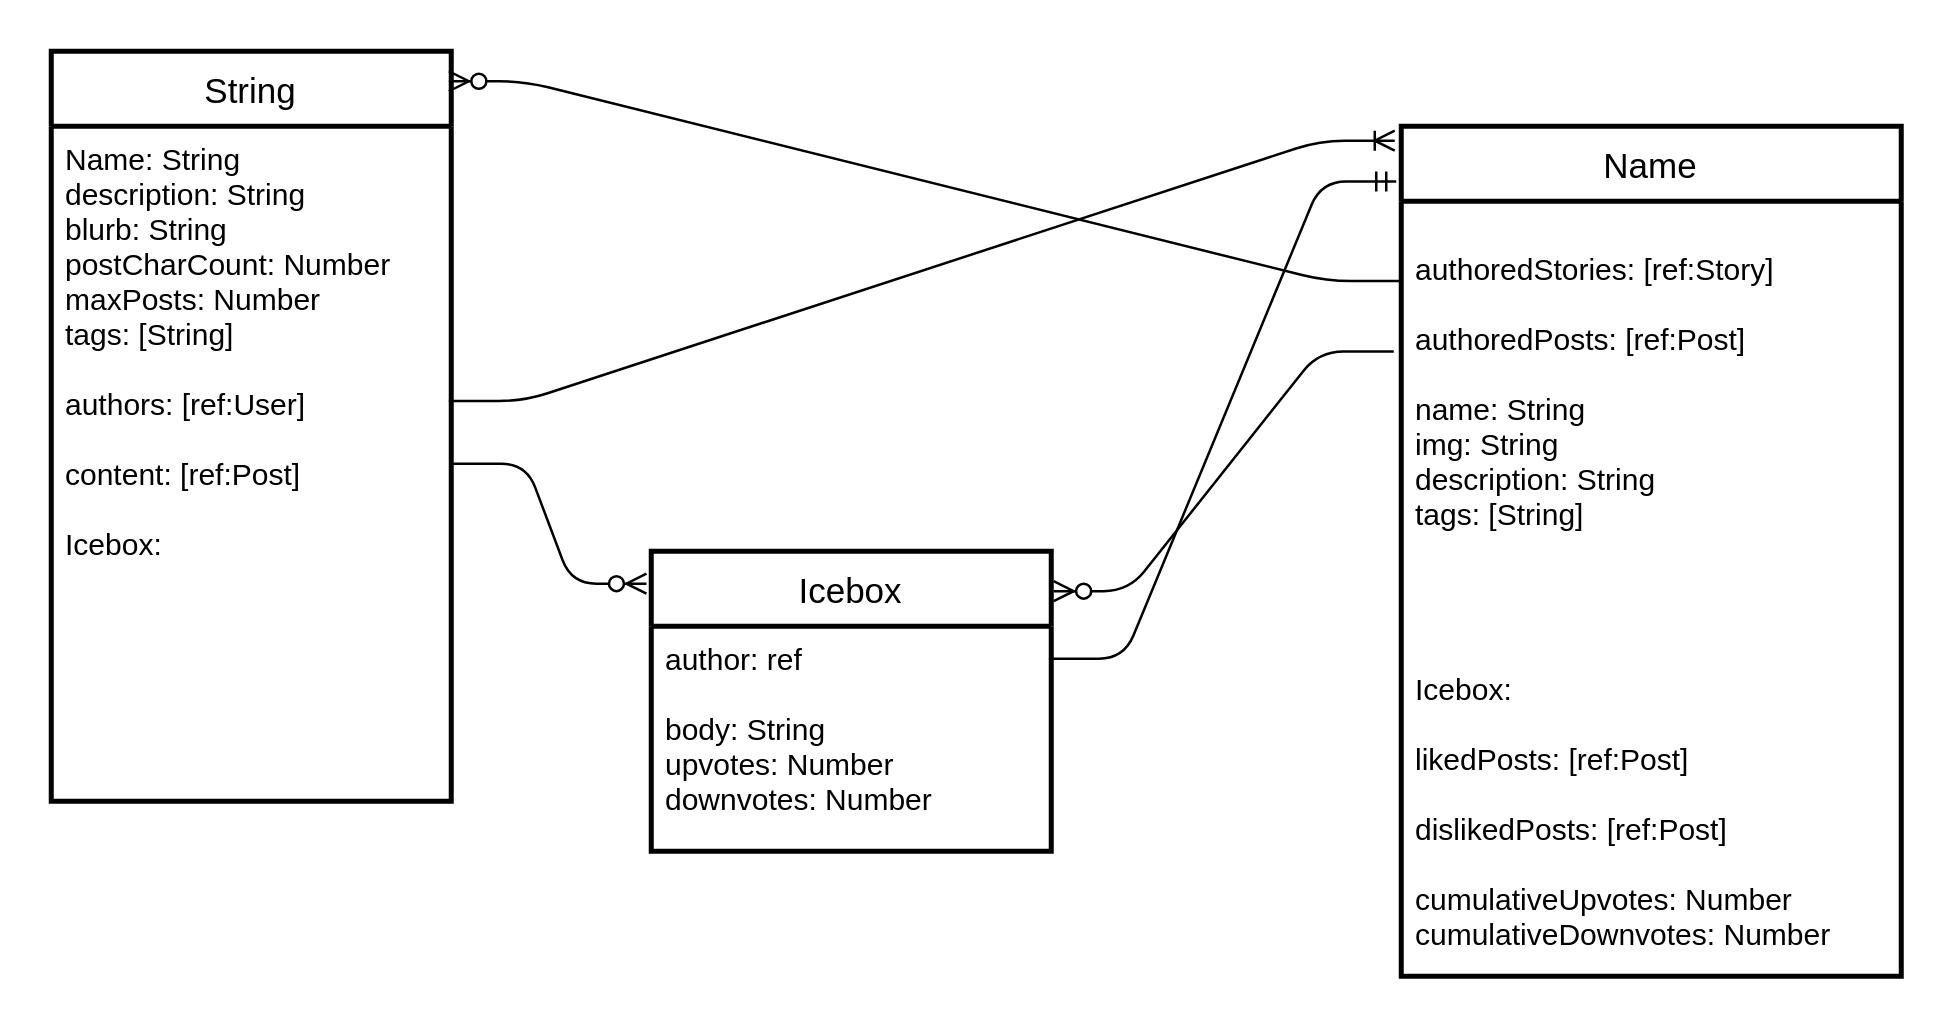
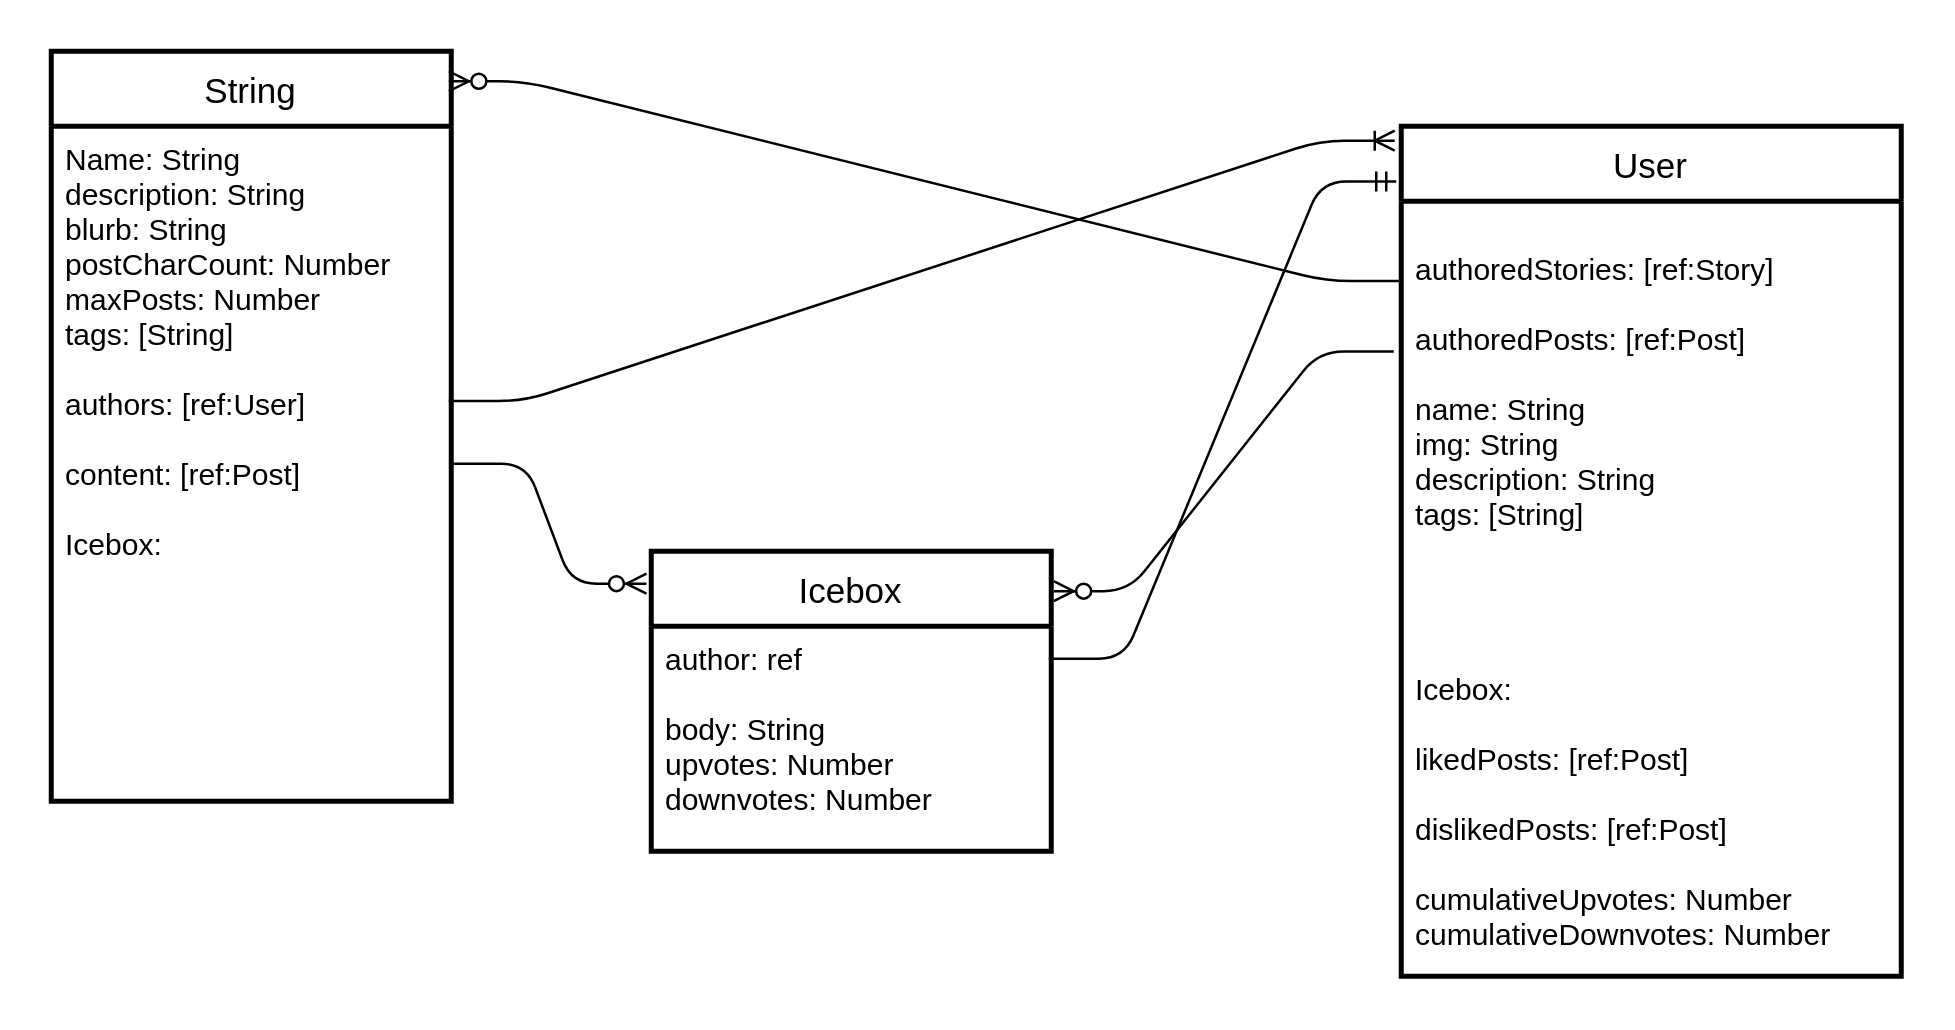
node "Name": label "Name" -> "User"
